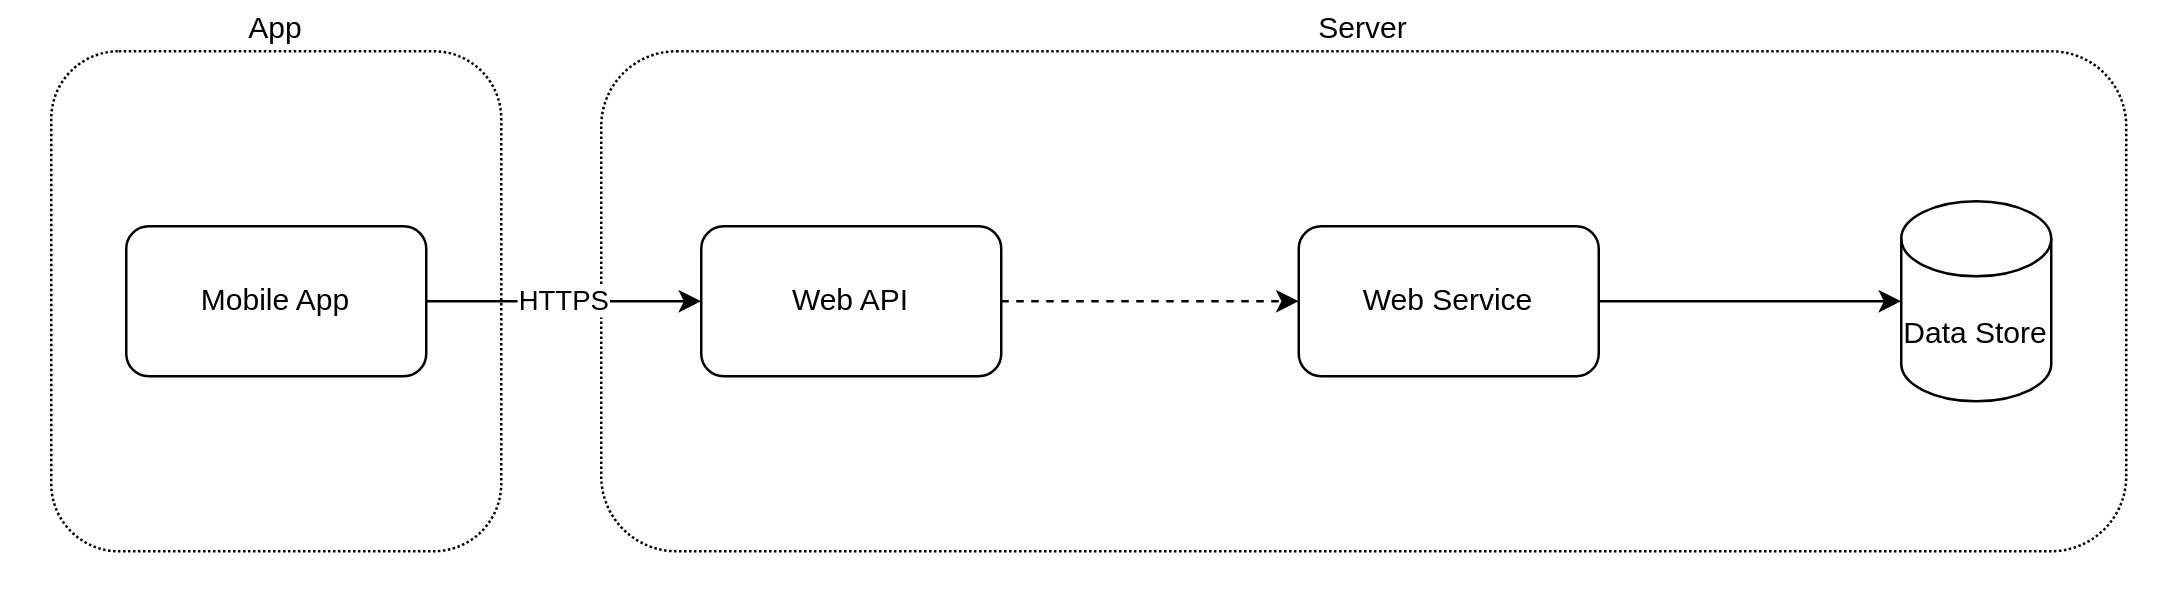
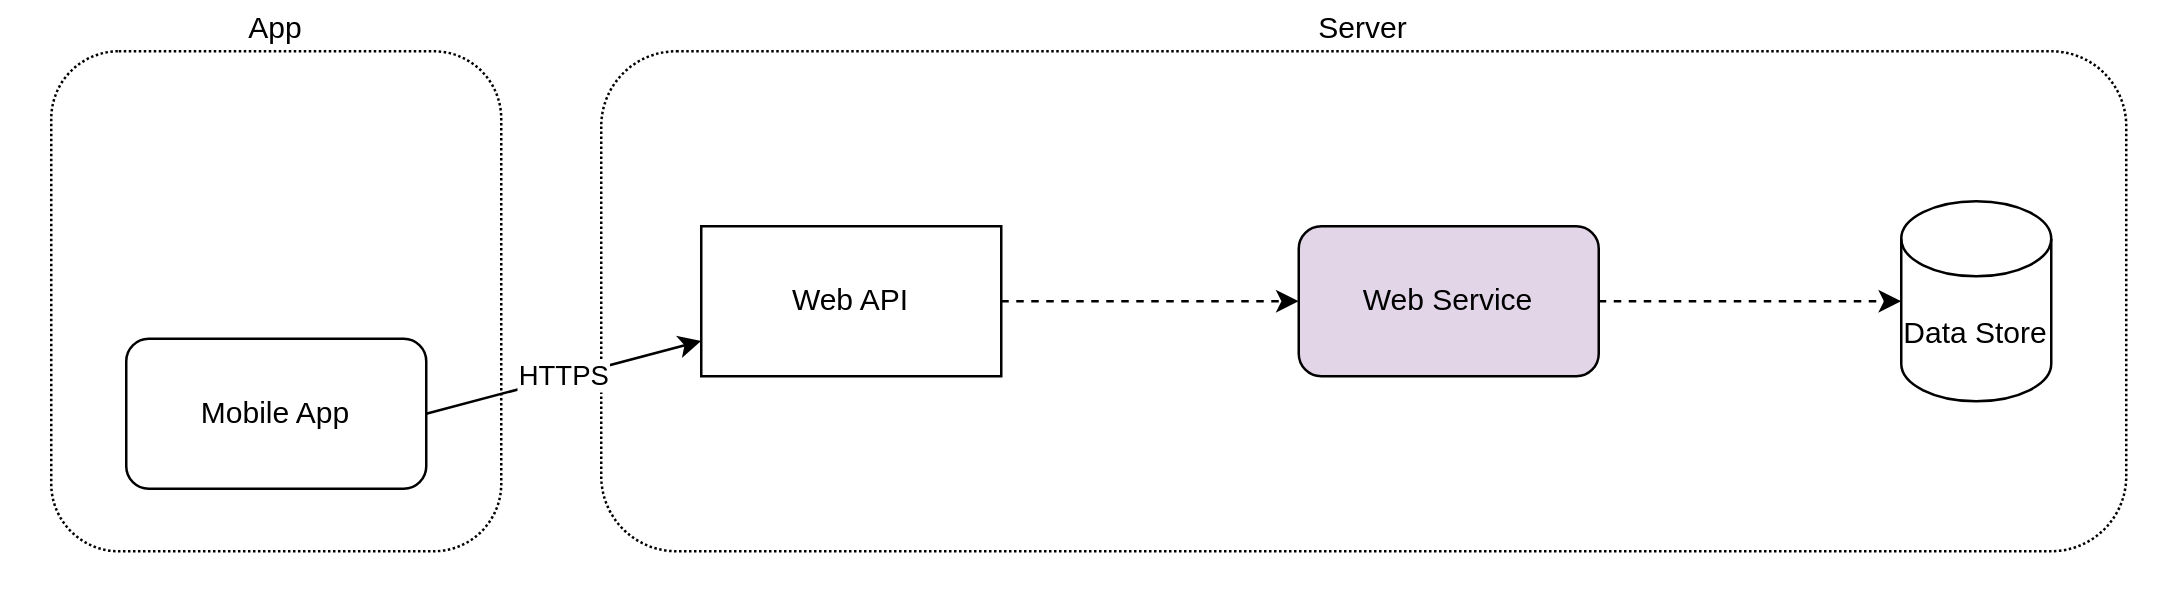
node "Mobile App": moved (276, 301) -> (276, 414)
node "Web API": shape rounded rectangle -> rectangle
node "Web Service": fillcolor #ffffff -> #e1d5e7
edge "Web Service" -> "Data Store": style solid -> dashed
